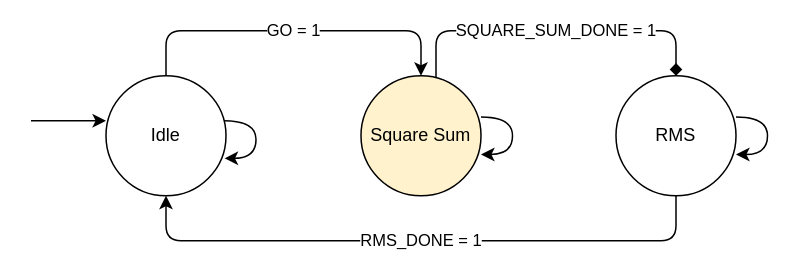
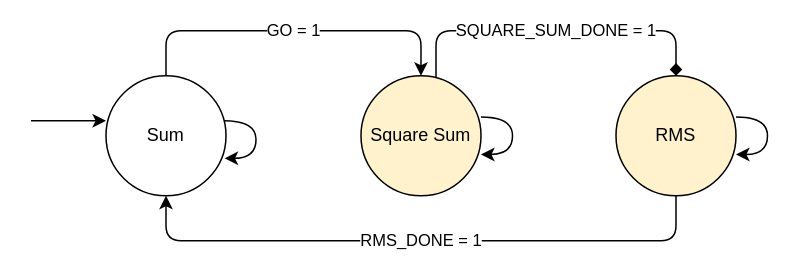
node "Idle": label "Idle" -> "Sum"
node "RMS": fillcolor #ffffff -> #fff2cc
